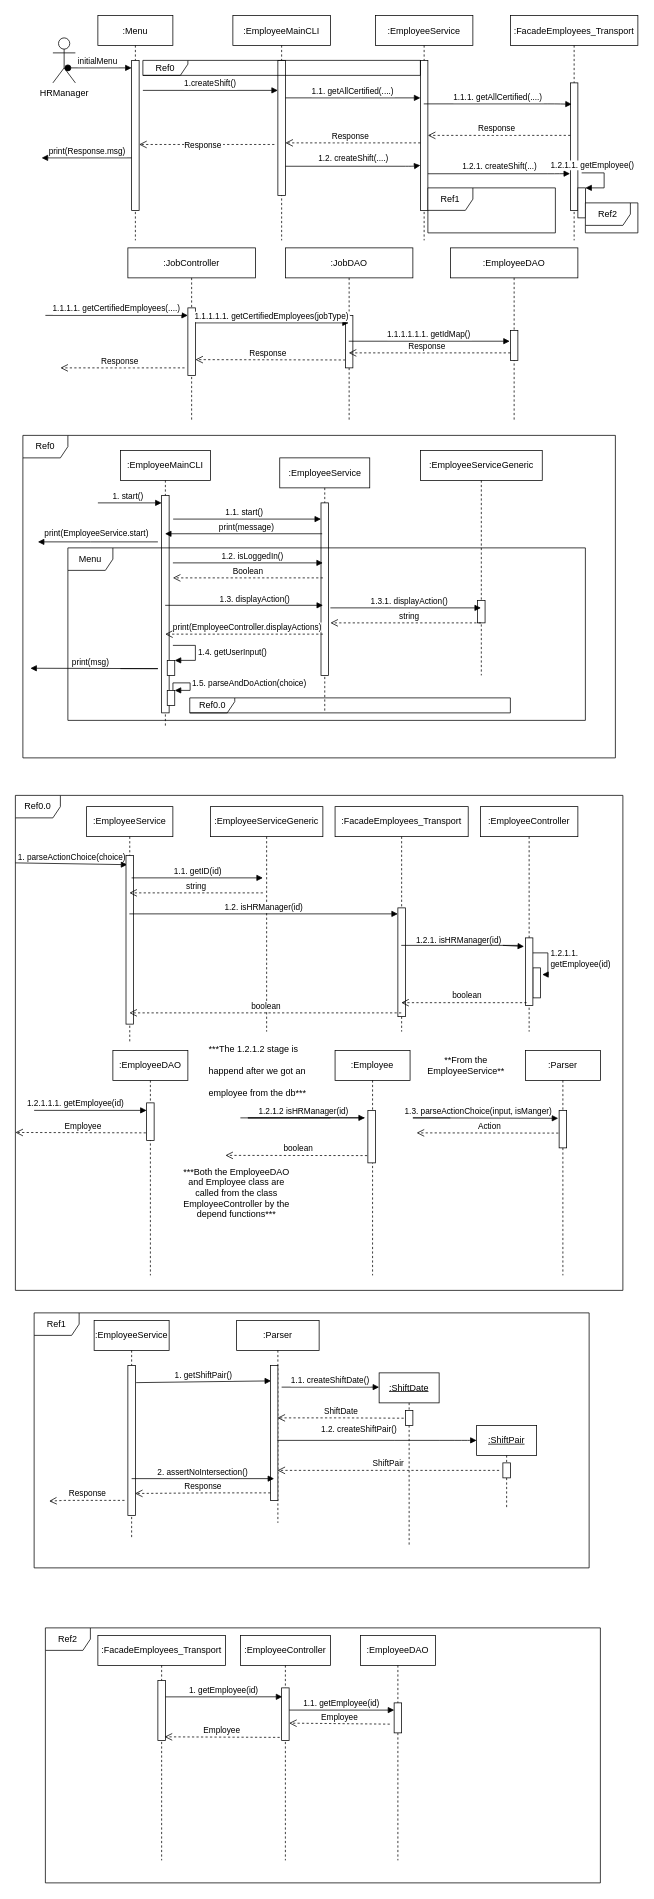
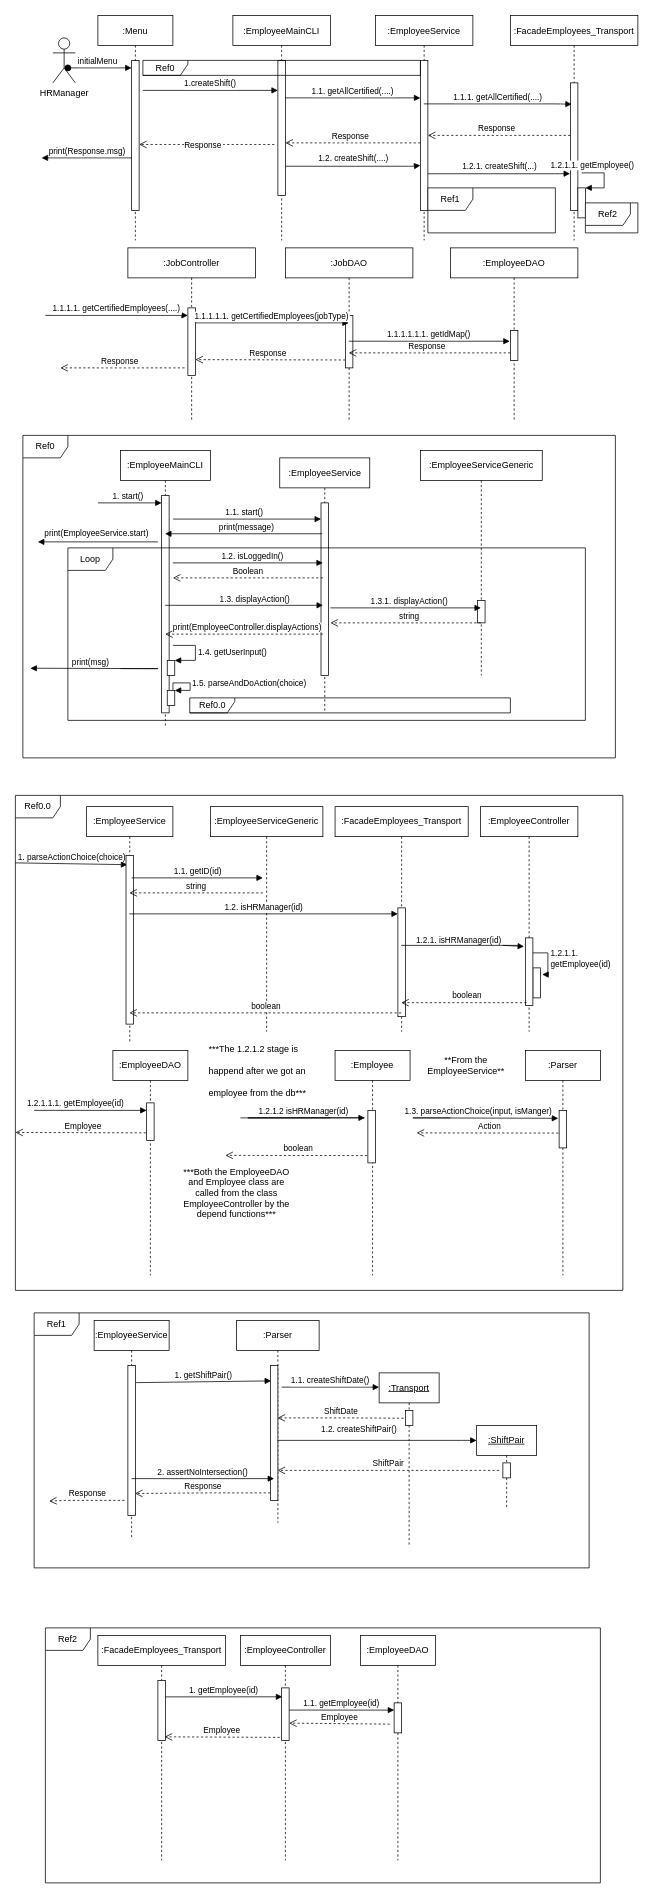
node "Menu": label "Menu" -> "Loop"
node ":ShiftDate": label ":ShiftDate" -> ":Transport"
